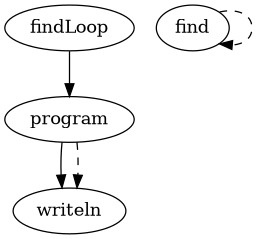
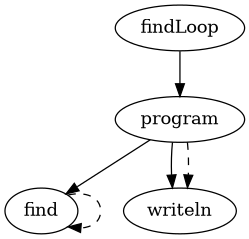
edge "program" -> "find": added
